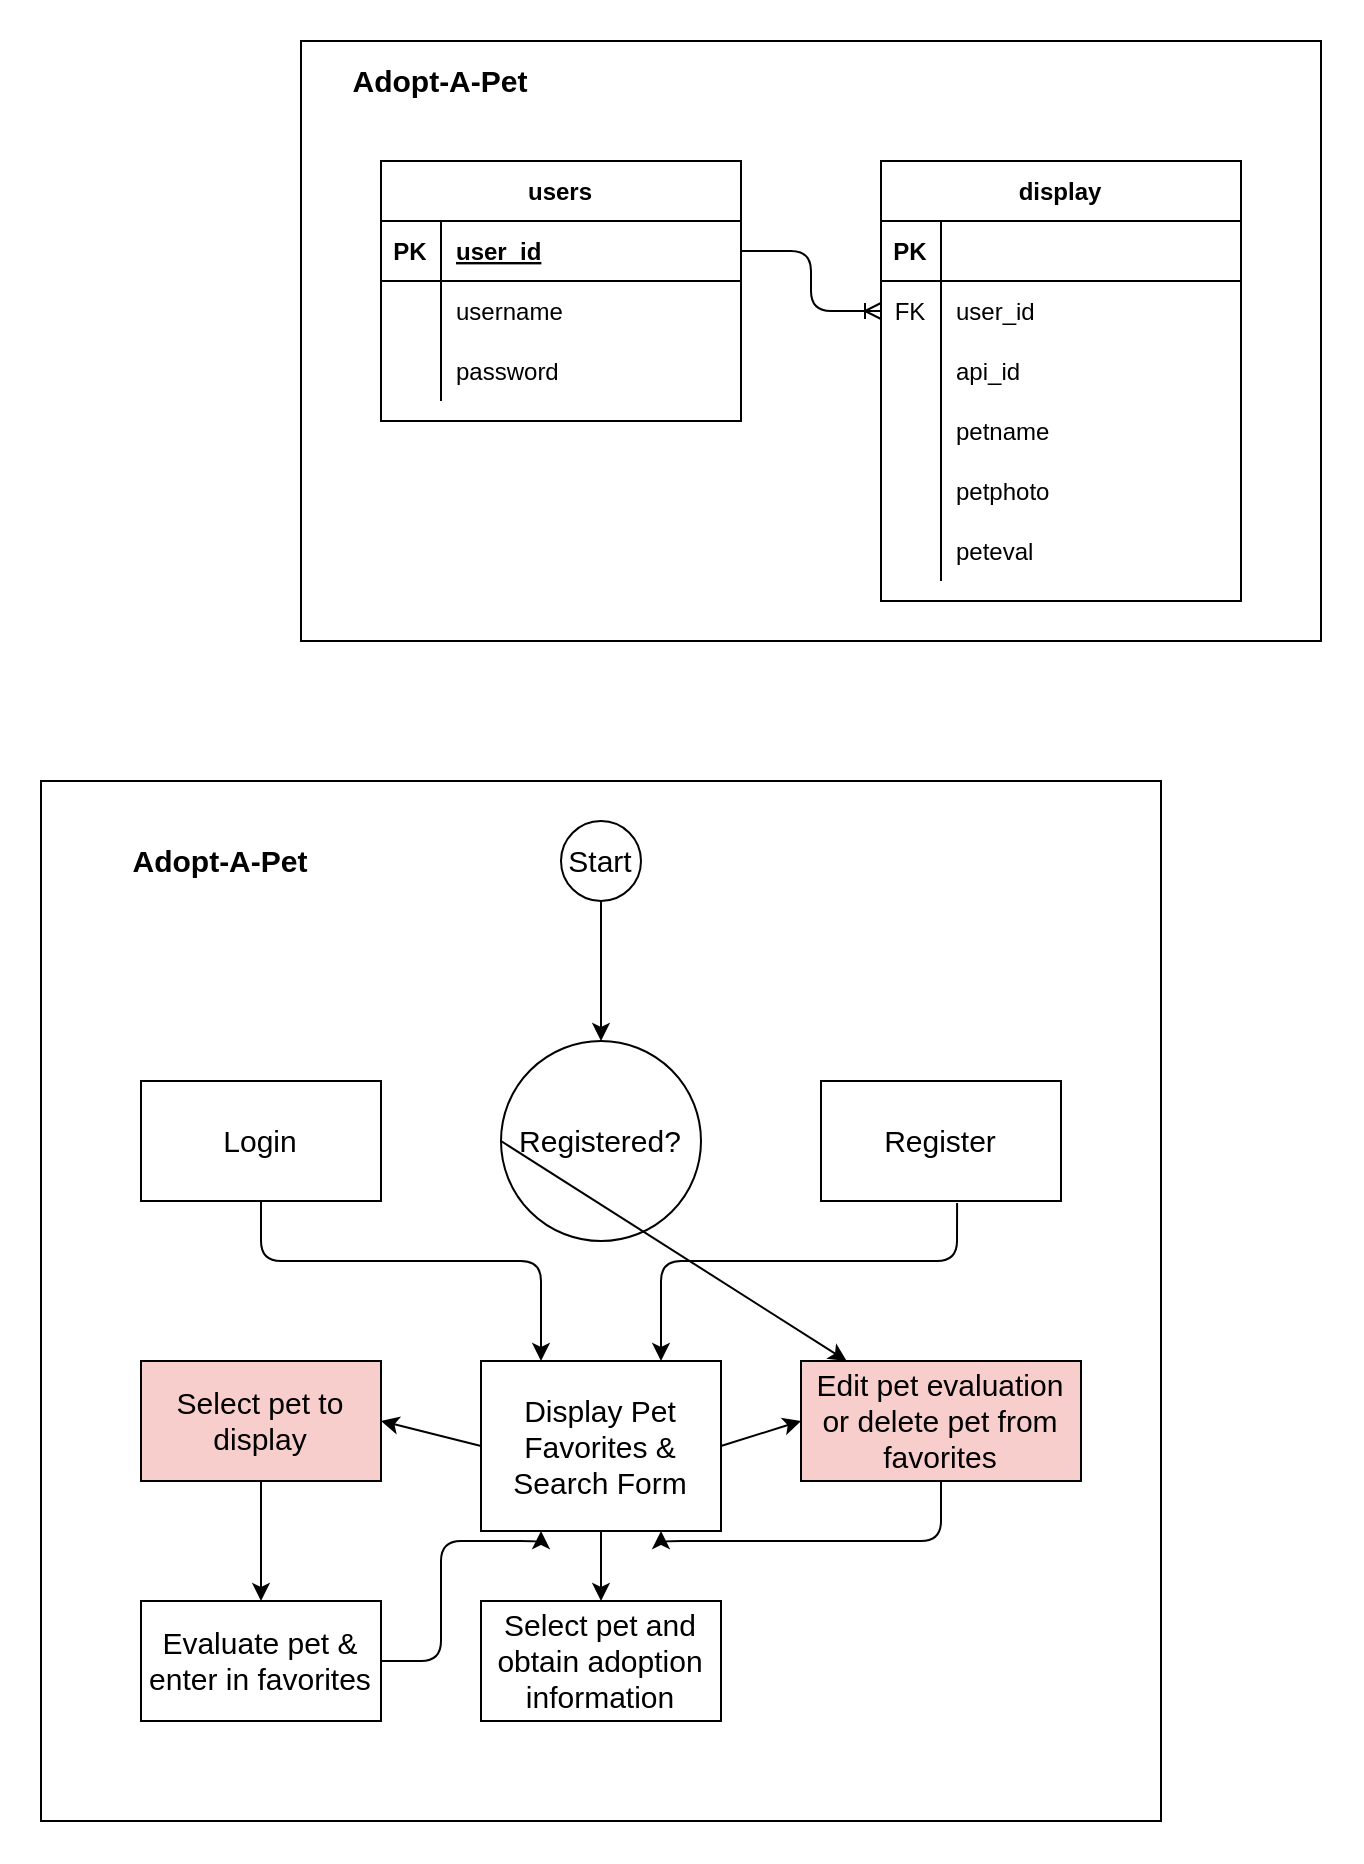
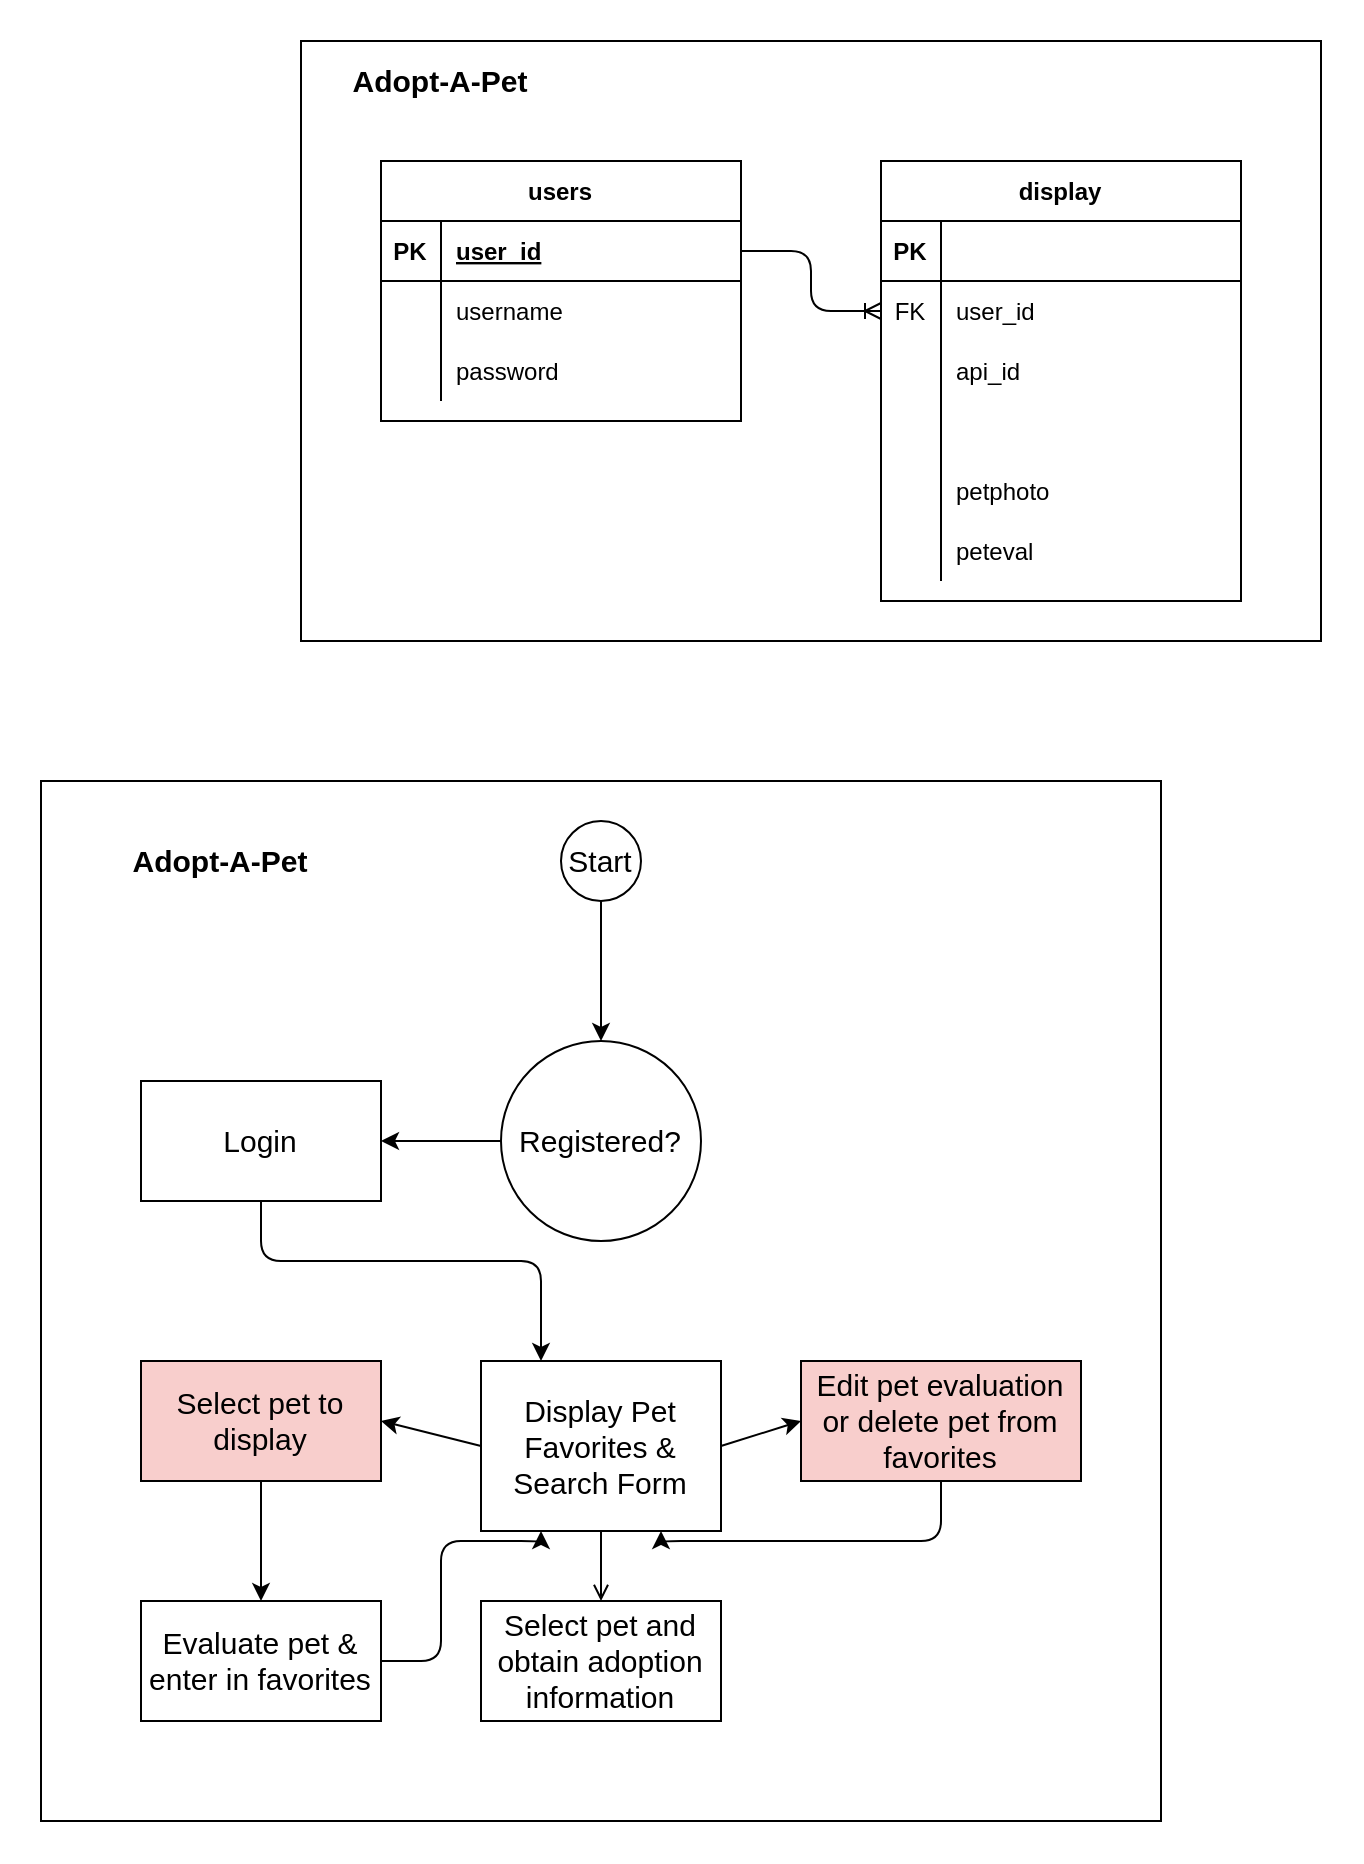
node "petname": removed
node "Register": removed
edge "Registered?" -> "Edit pet evaluation or delete pet from favorites": now "Registered?" -> "Login"
edge "Register" -> "Display Pet Favorites & Search Form": removed
edge "Display Pet Favorites & Search Form" -> "Select pet and obtain adoption information": arrowhead classic -> open
